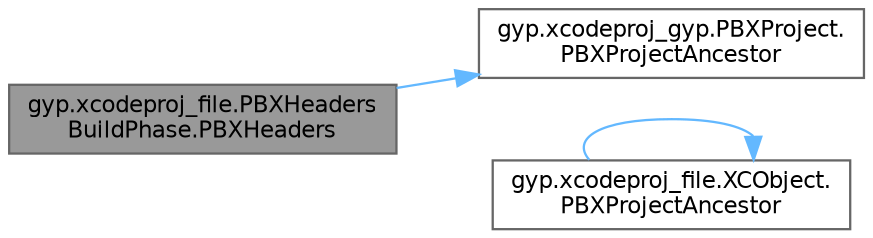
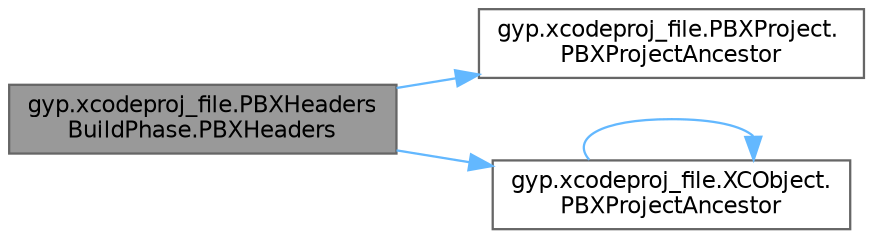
node "gyp.xcodeproj_gyp.PBXProject. PBXProjectAncestor": label "gyp.xcodeproj_gyp.PBXProject. PBXProjectAncestor" -> "gyp.xcodeproj_file.PBXProject. PBXProjectAncestor"
edge "gyp.xcodeproj_file.PBXHeaders BuildPhase.PBXHeaders" -> "gyp.xcodeproj_file.XCObject. PBXProjectAncestor": added
